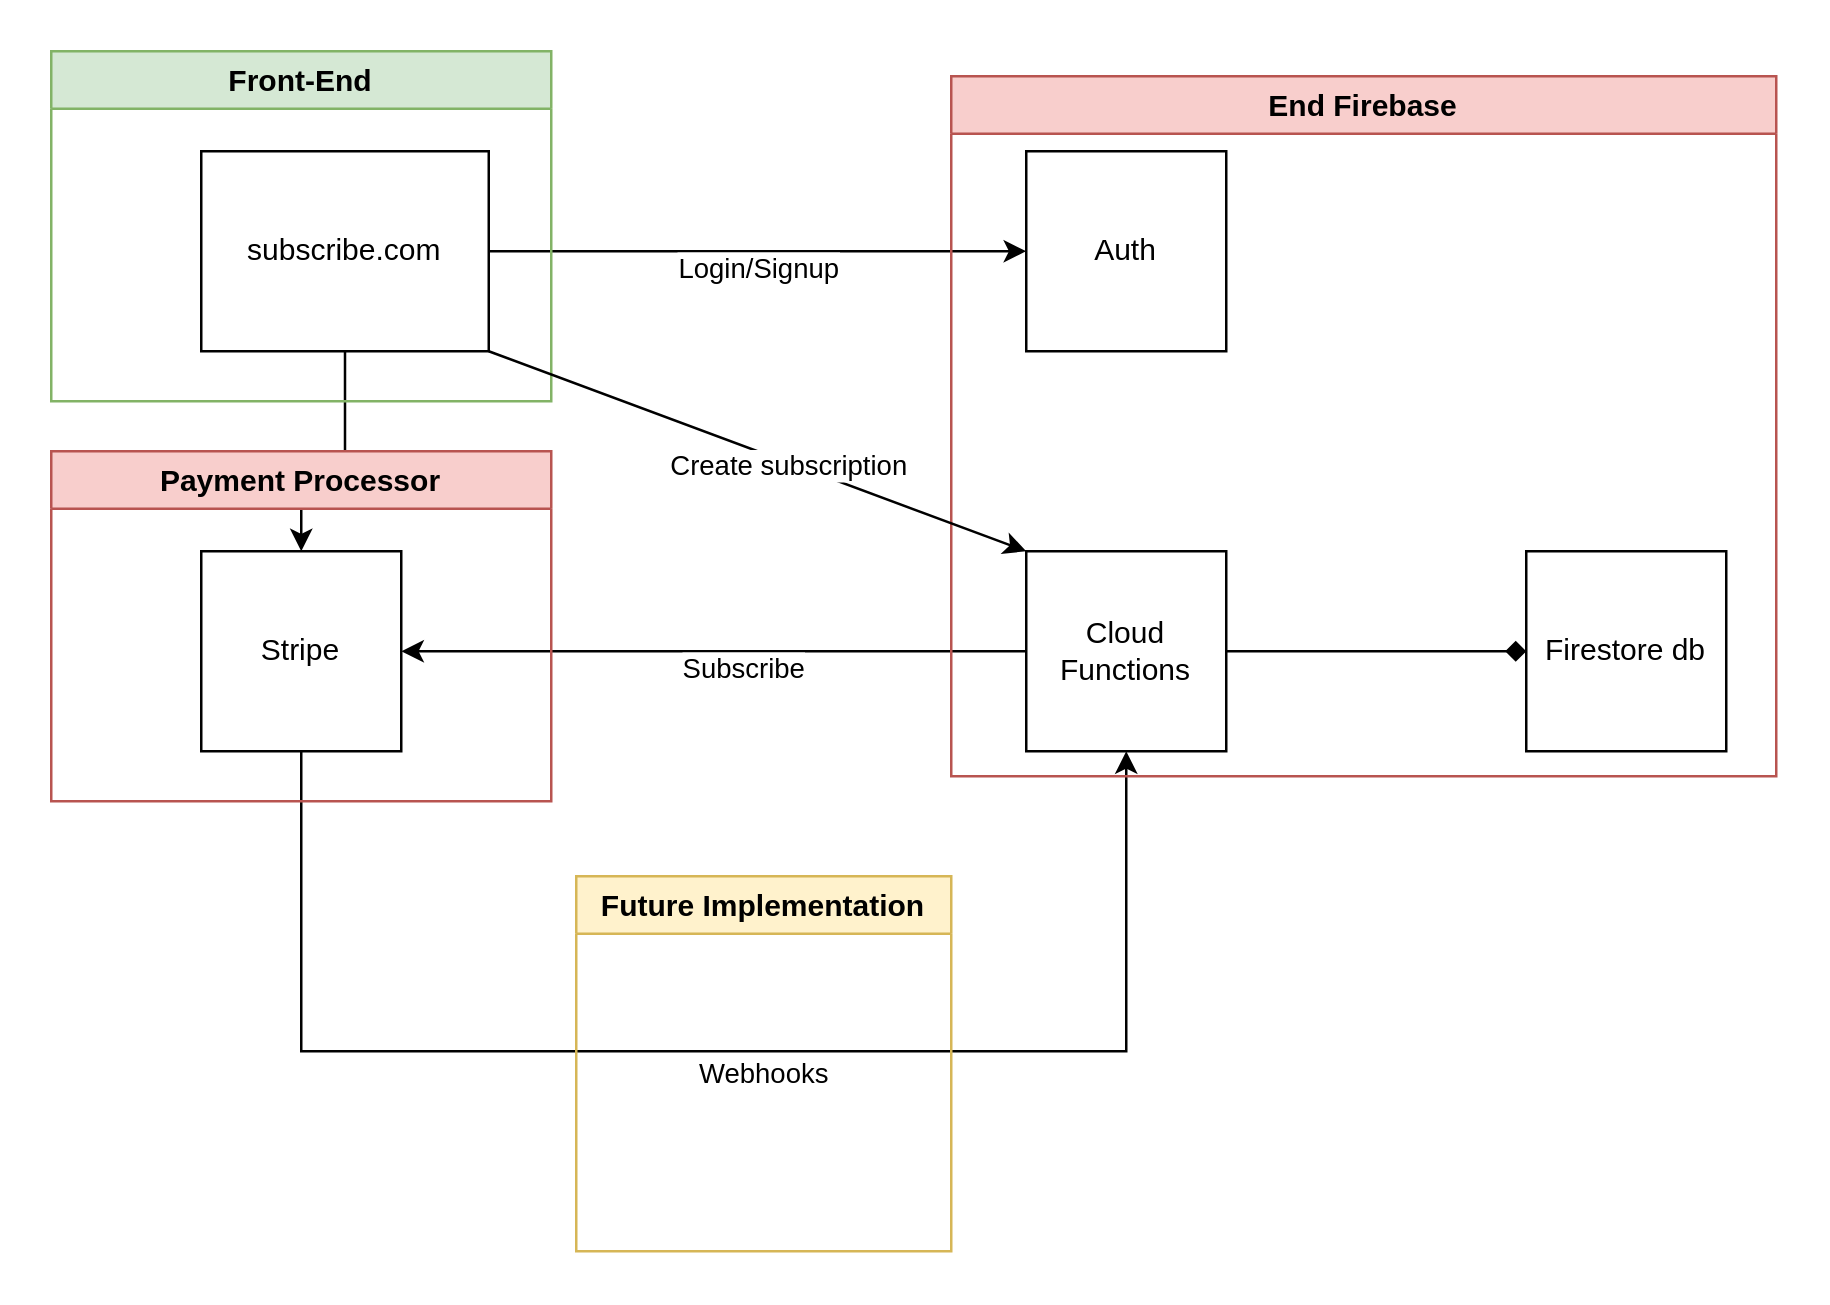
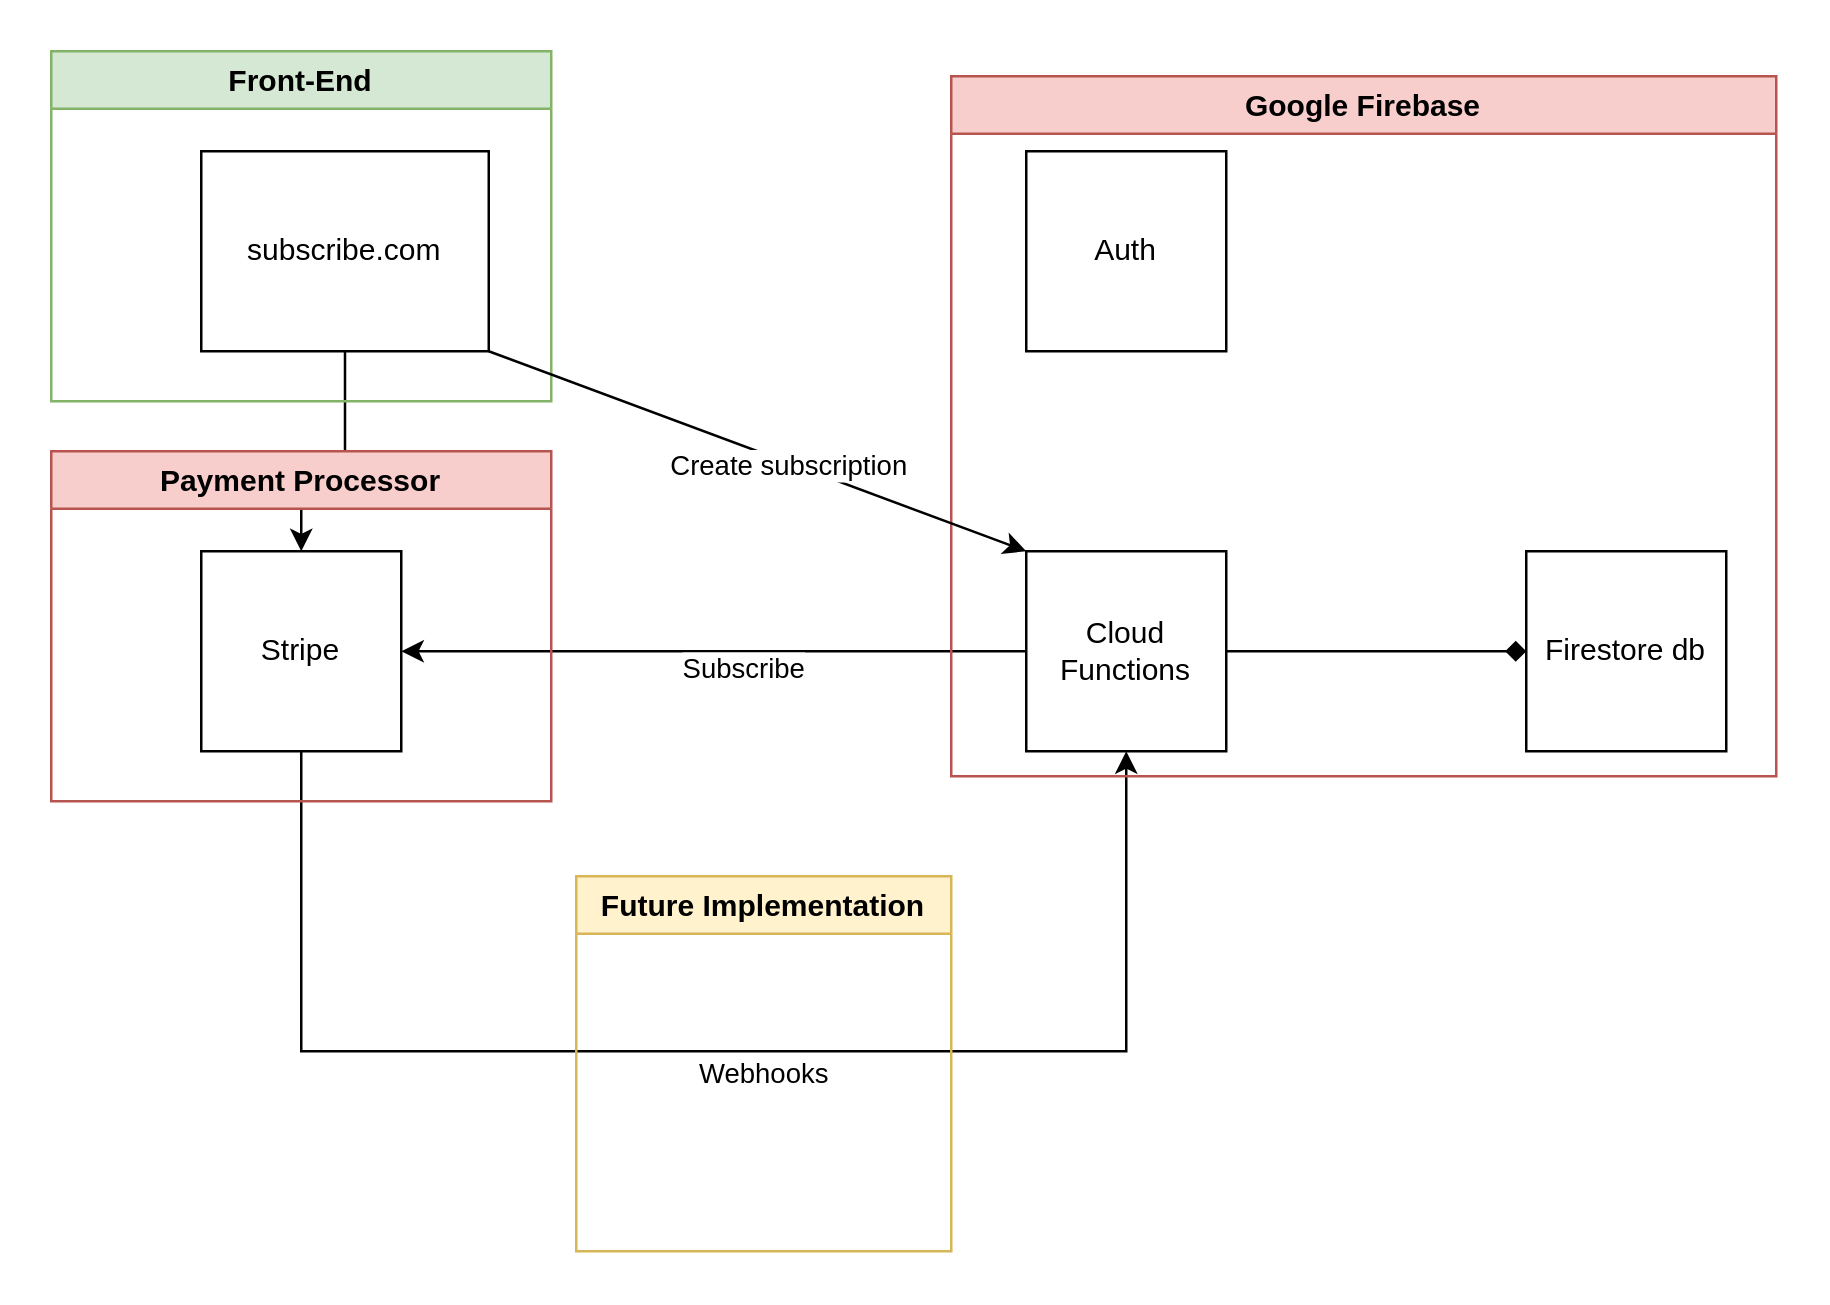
node "End Firebase": label "End Firebase" -> "Google Firebase"
edge "subscribe.com" -> "Auth": removed, label "Login/Signup"
